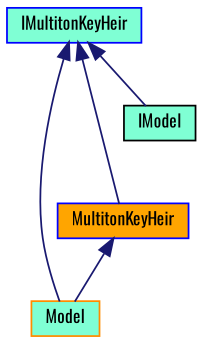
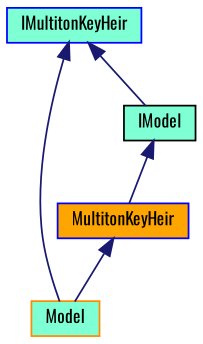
edge "MultitonKeyHeir" -> "IMultitonKeyHeir": now "MultitonKeyHeir" -> "IModel"
